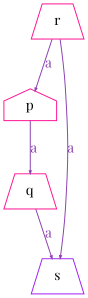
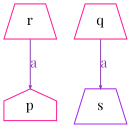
edge "p" -> "q": removed, label "a"
edge "r" -> "s": removed, label "a"
